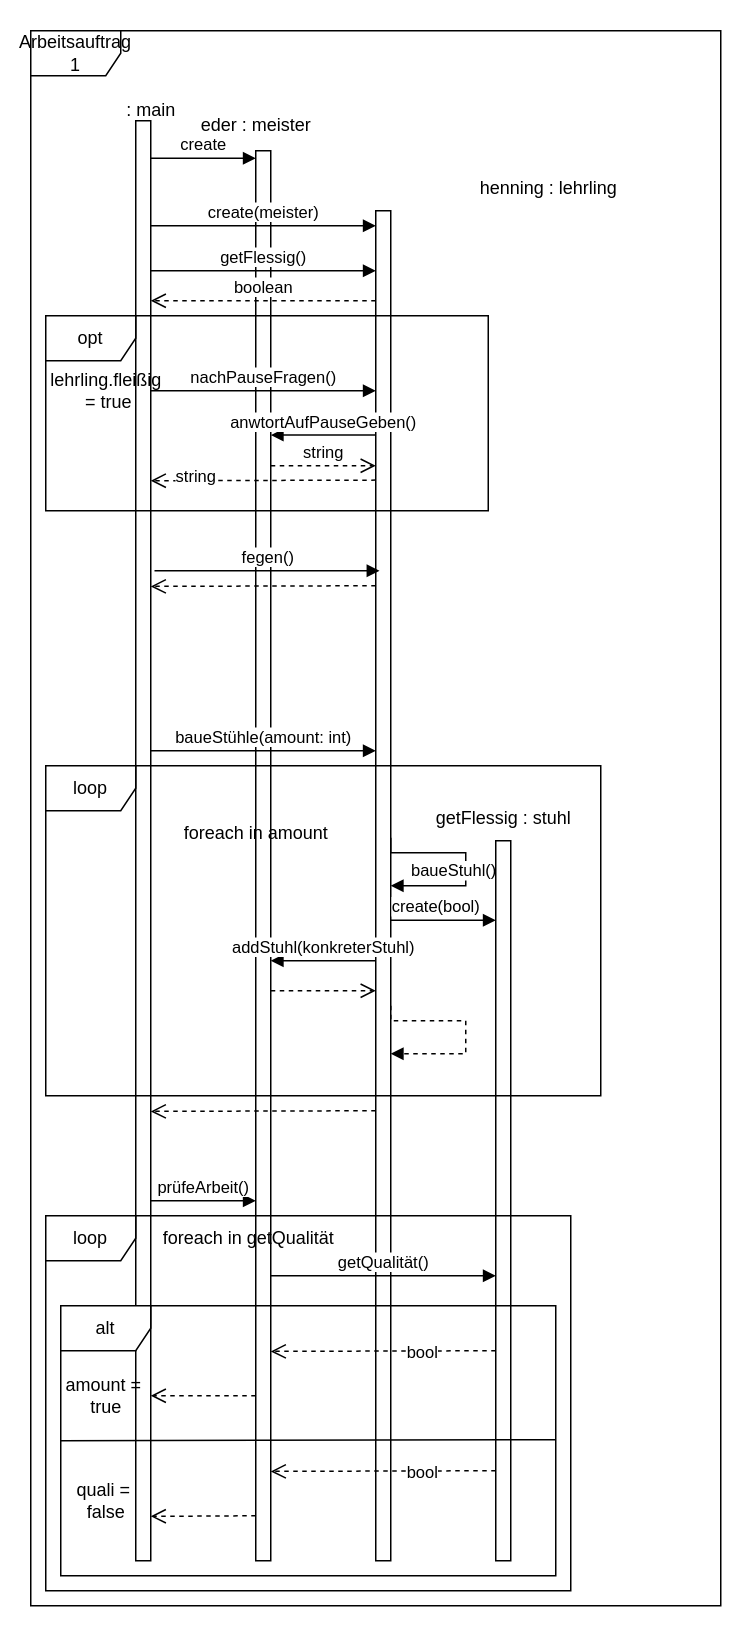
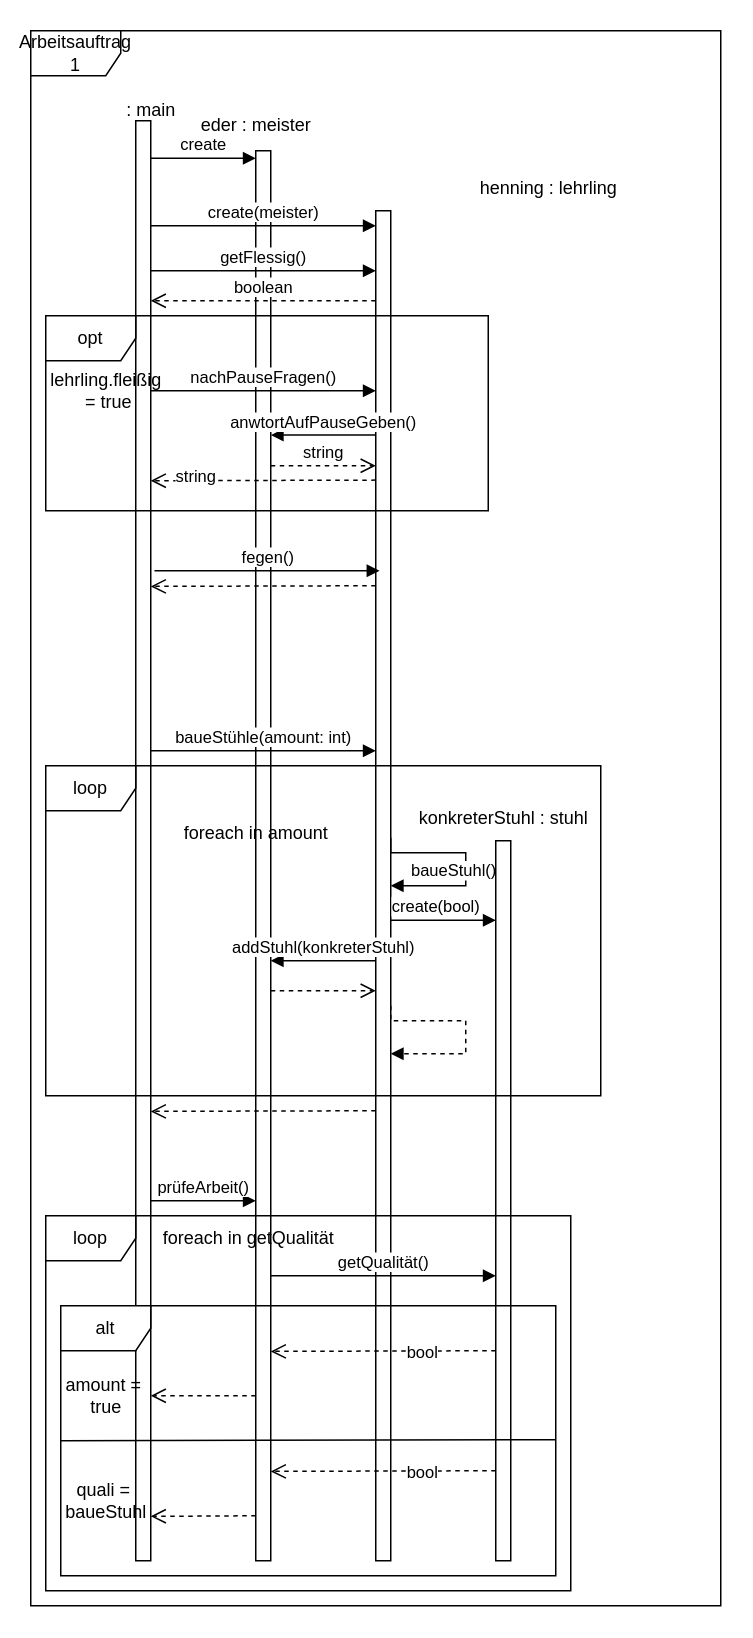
node "getFlessig : stuhl": label "getFlessig : stuhl" -> "konkreterStuhl : stuhl"
node "quali = false": label "quali = false" -> "quali = baueStuhl"
